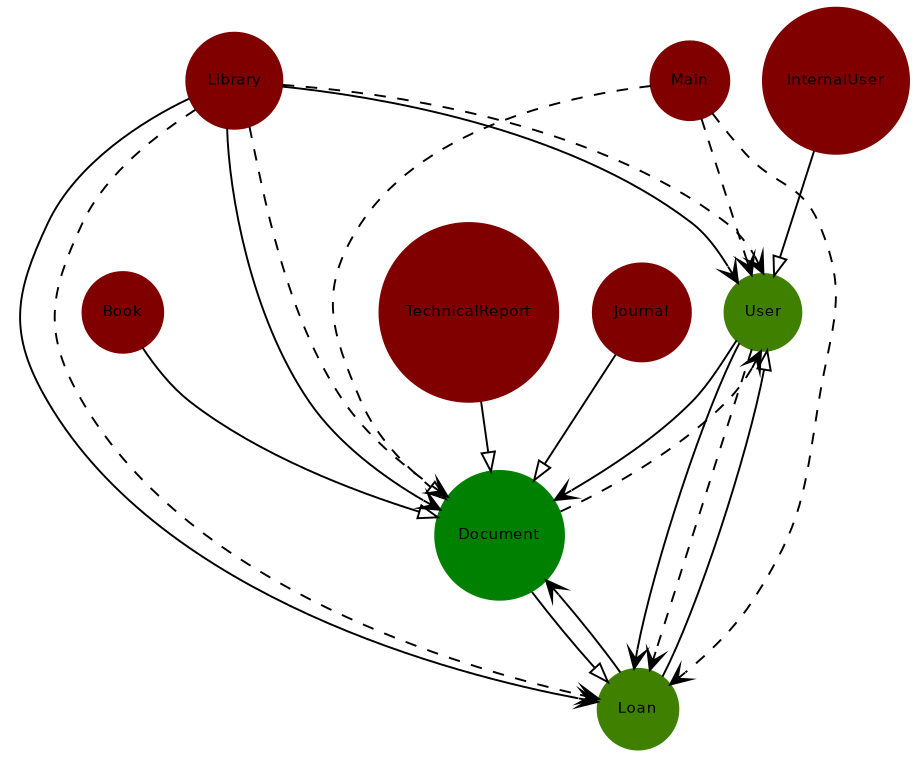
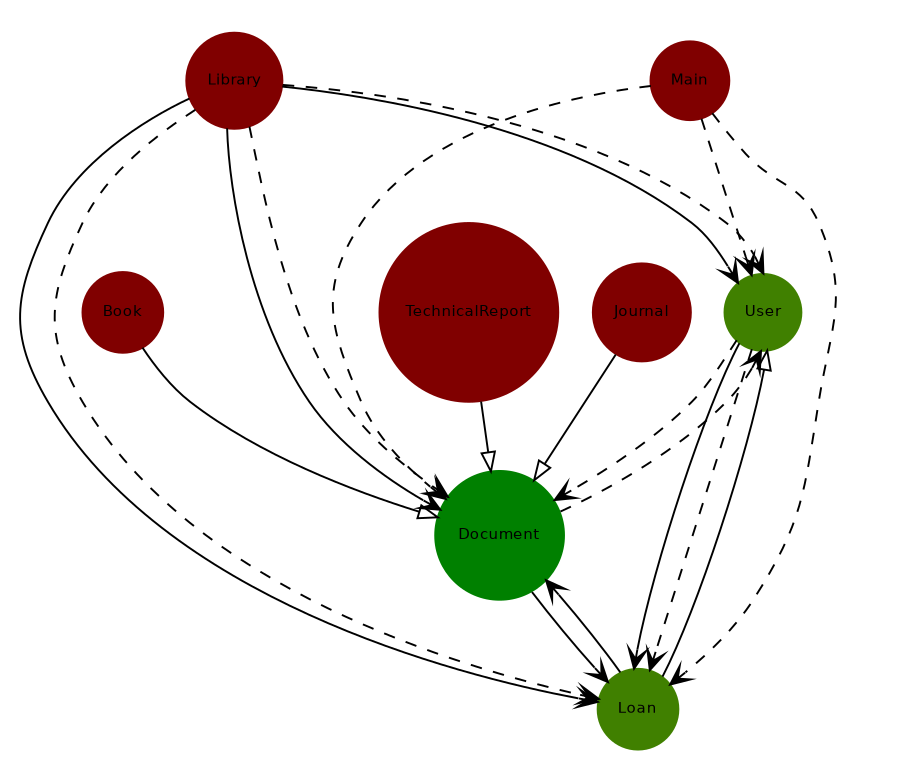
node "InternalUser": removed
edge "Main" -> "Document": arrowhead empty -> open
edge "User" -> "Document": style solid -> dashed
edge "Document" -> "Loan": arrowhead empty -> open
